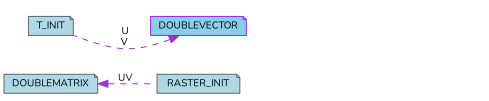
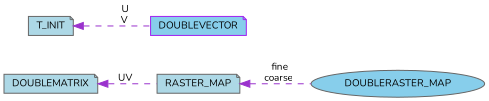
edge "T_INIT" -> "DOUBLEVECTOR": reversed
node "RASTER_INIT": label "RASTER_INIT" -> "RASTER_MAP"
node "DOUBLERASTER_MAP": added
